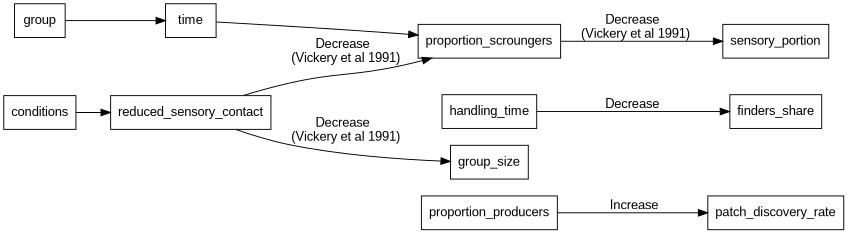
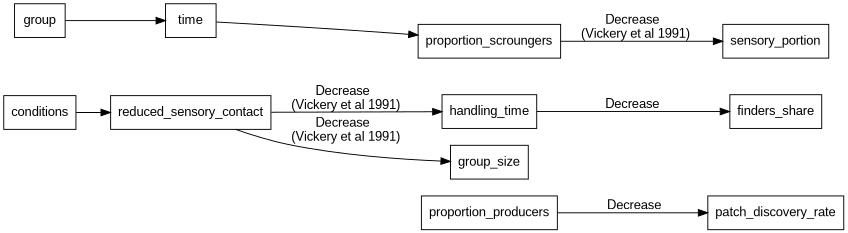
edge "reduced_sensory_contact" -> "proportion_scroungers": now "reduced_sensory_contact" -> "handling_time"
edge "proportion_producers" -> "patch_discovery_rate": label "Increase" -> "Decrease"
